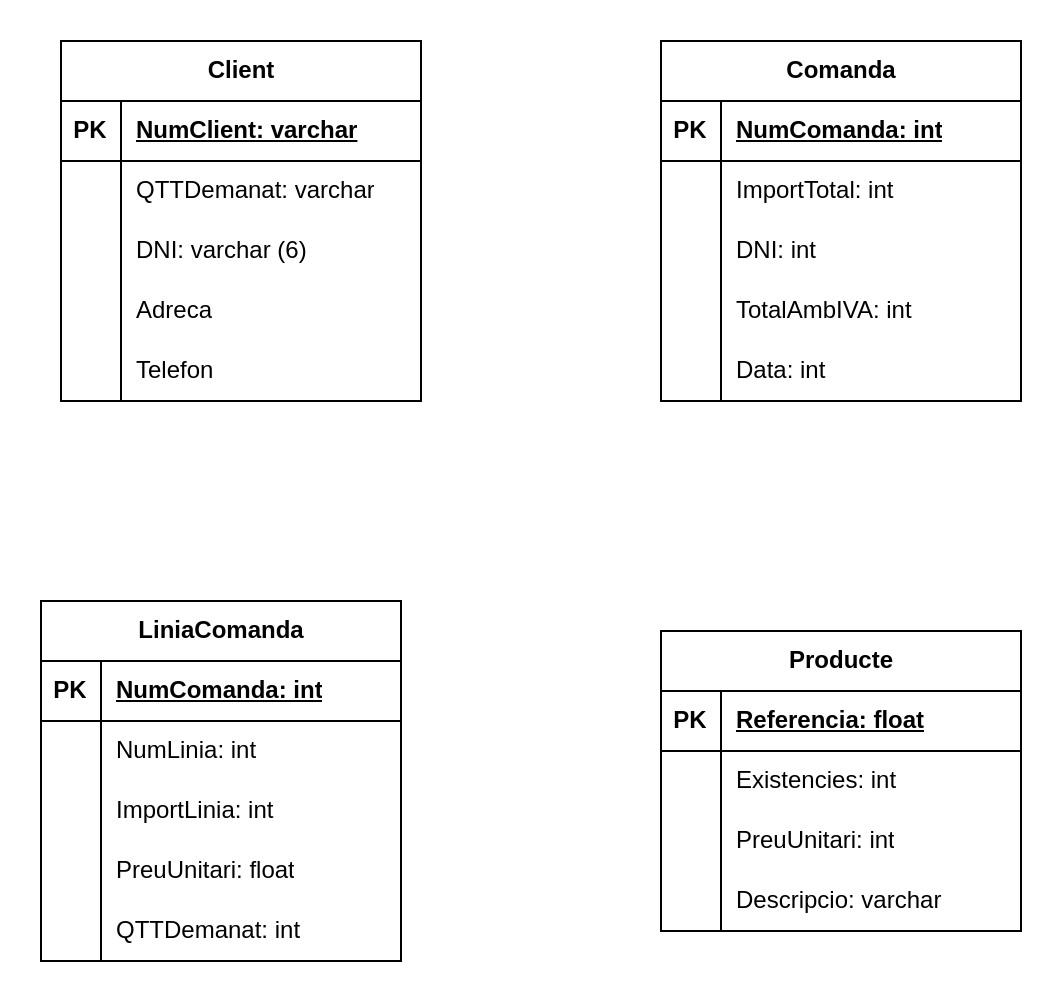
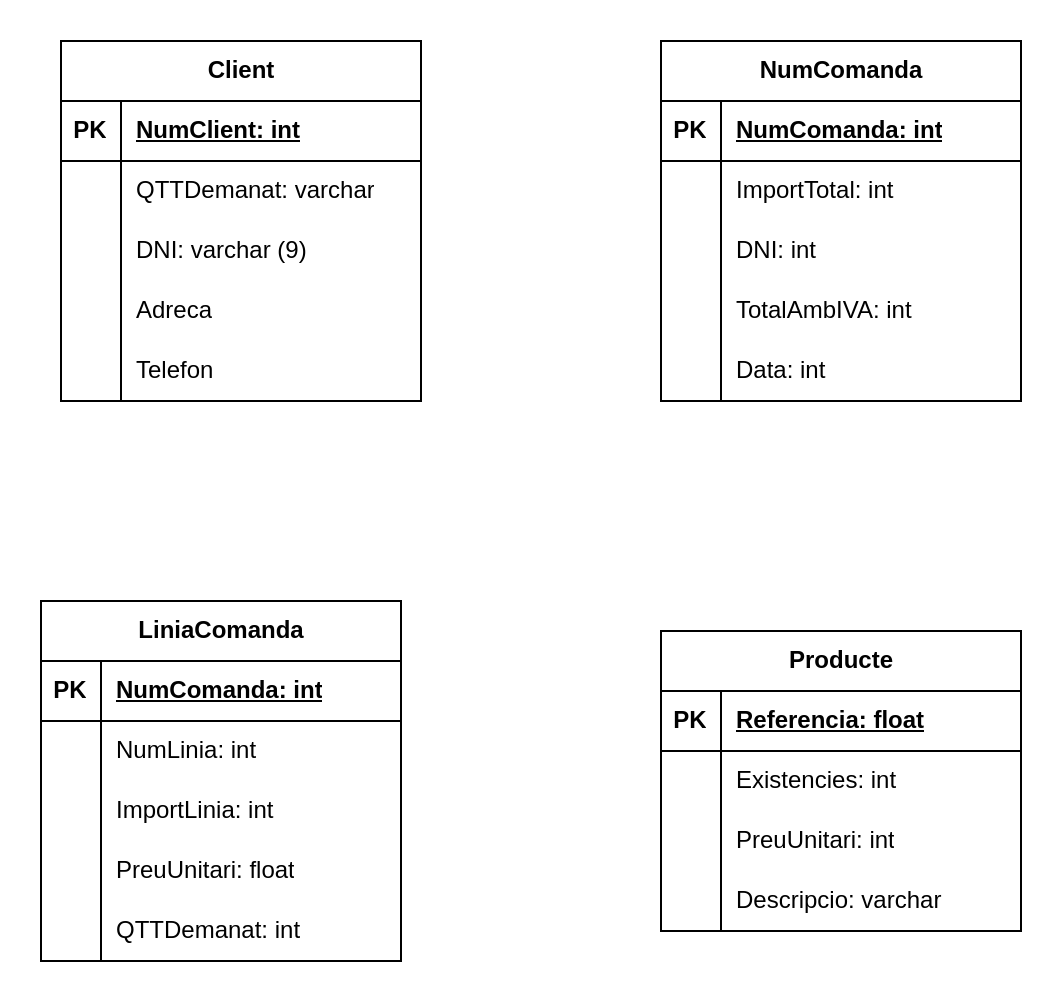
node "Comanda": label "Comanda" -> "NumComanda"
node "NumClient: varchar": label "NumClient: varchar" -> "NumClient: int"
node "DNI: varchar (6)": label "DNI: varchar (6)" -> "DNI: varchar (9)"
